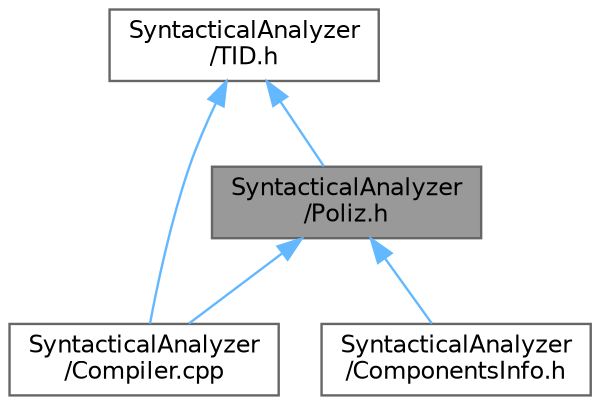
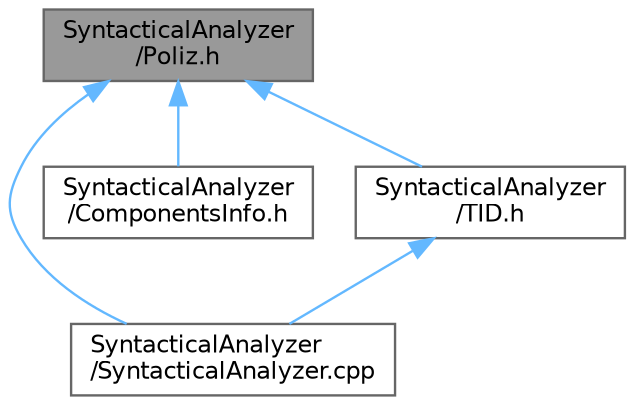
edge "SyntacticalAnalyzer /Poliz.h" -> "SyntacticalAnalyzer /TID.h": reversed
node "SyntacticalAnalyzer /Compiler.cpp": label "SyntacticalAnalyzer /Compiler.cpp" -> "SyntacticalAnalyzer /SyntacticalAnalyzer.cpp"
